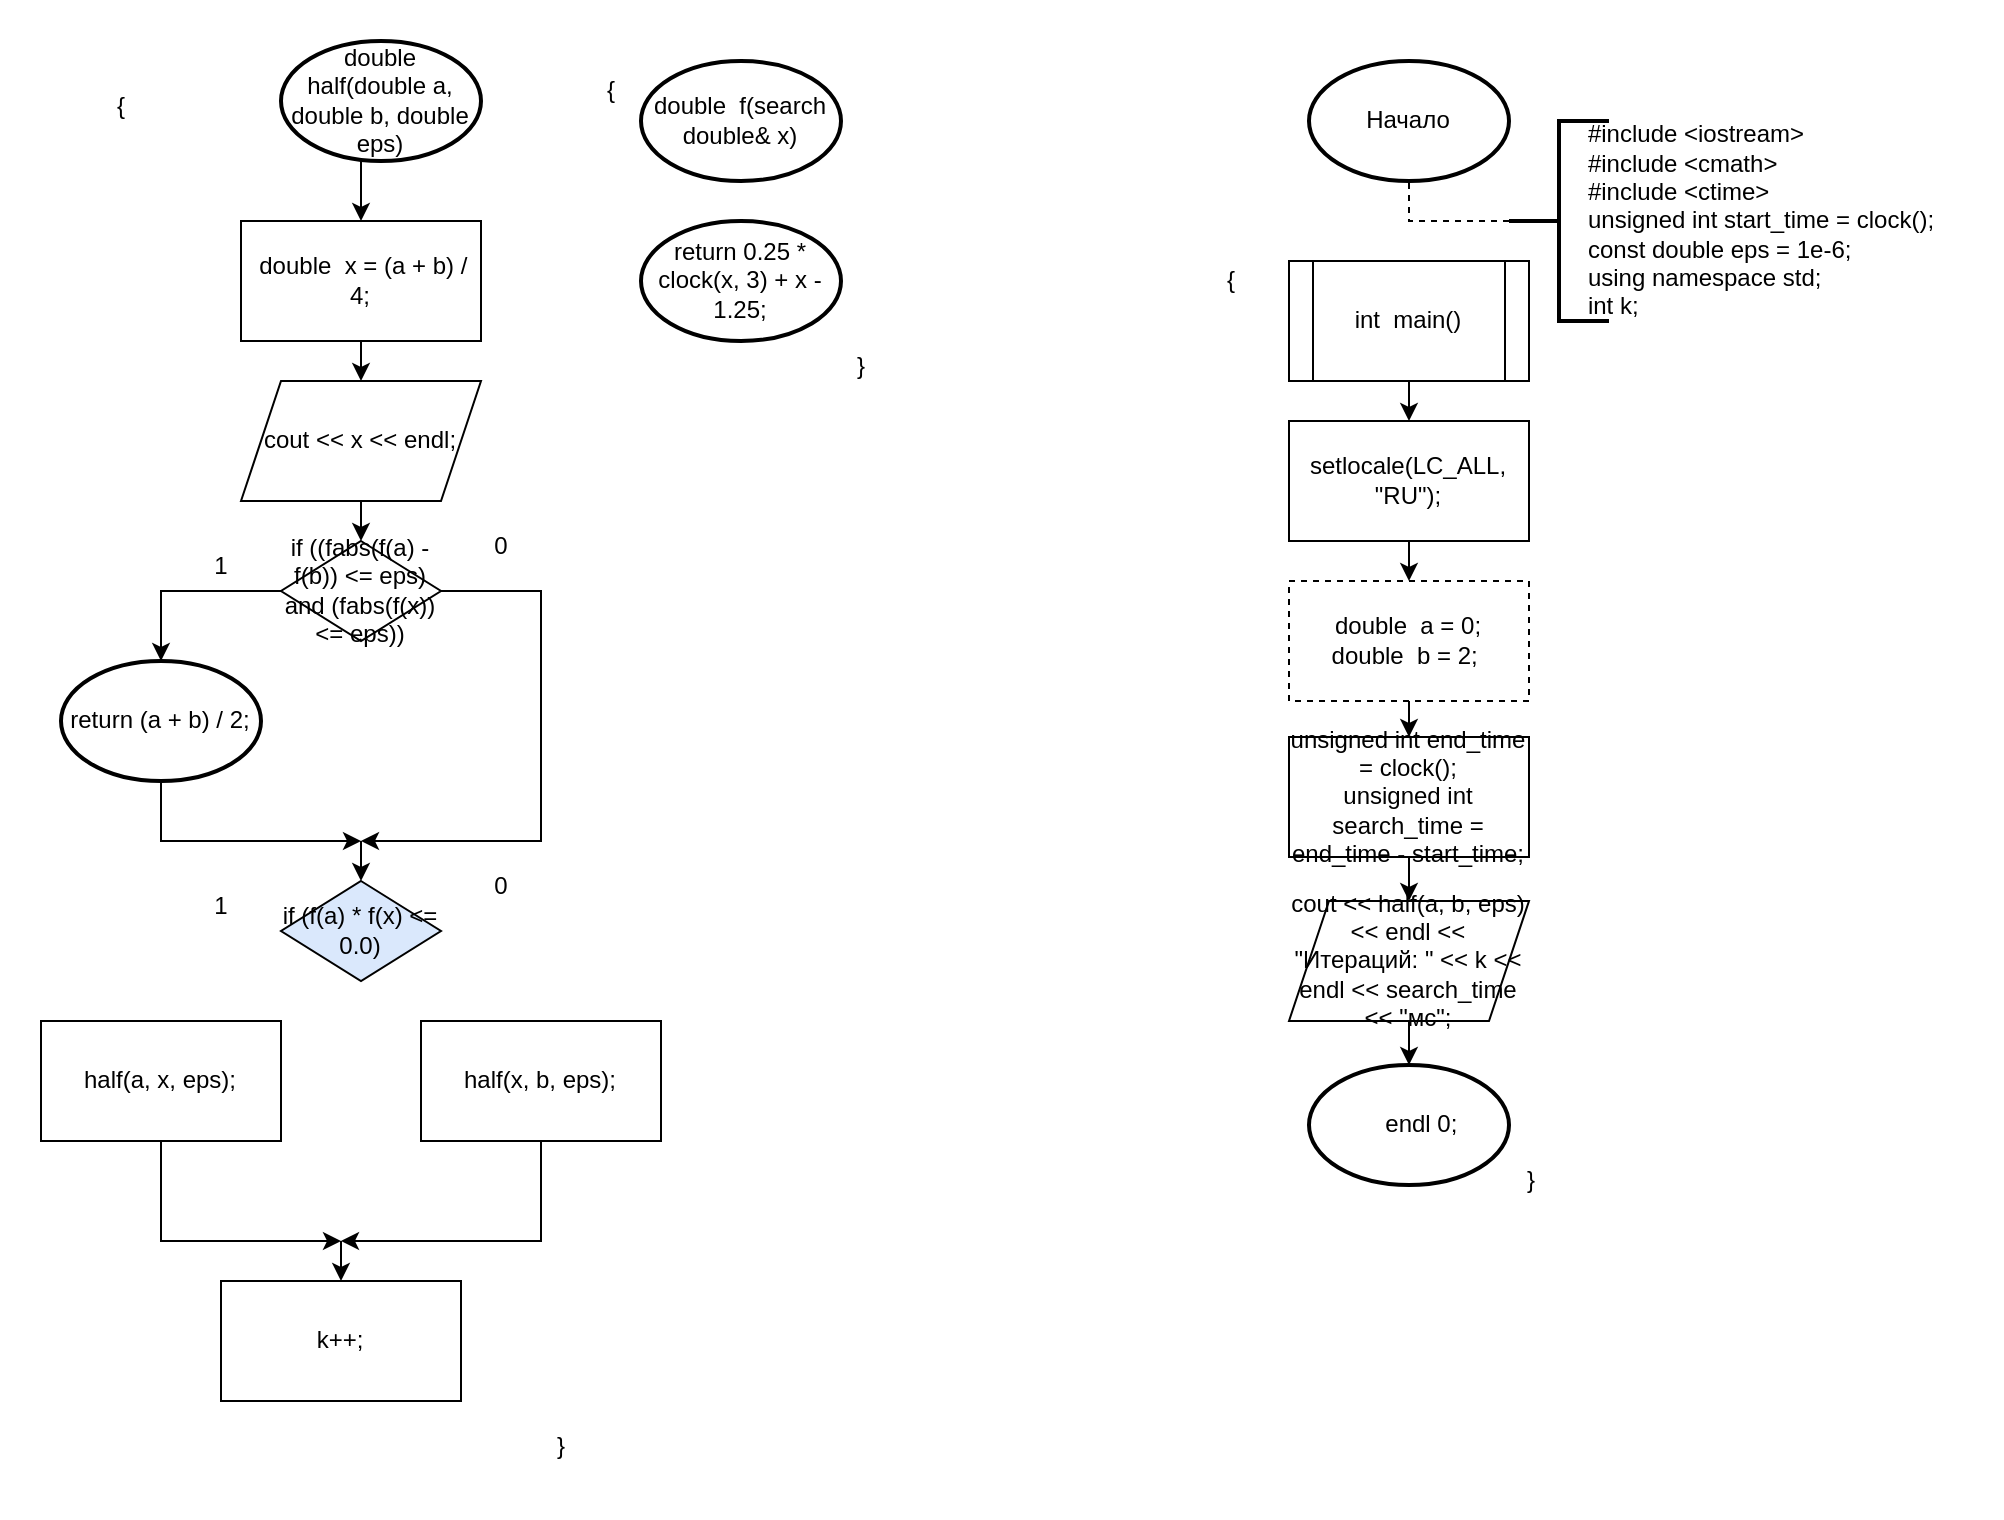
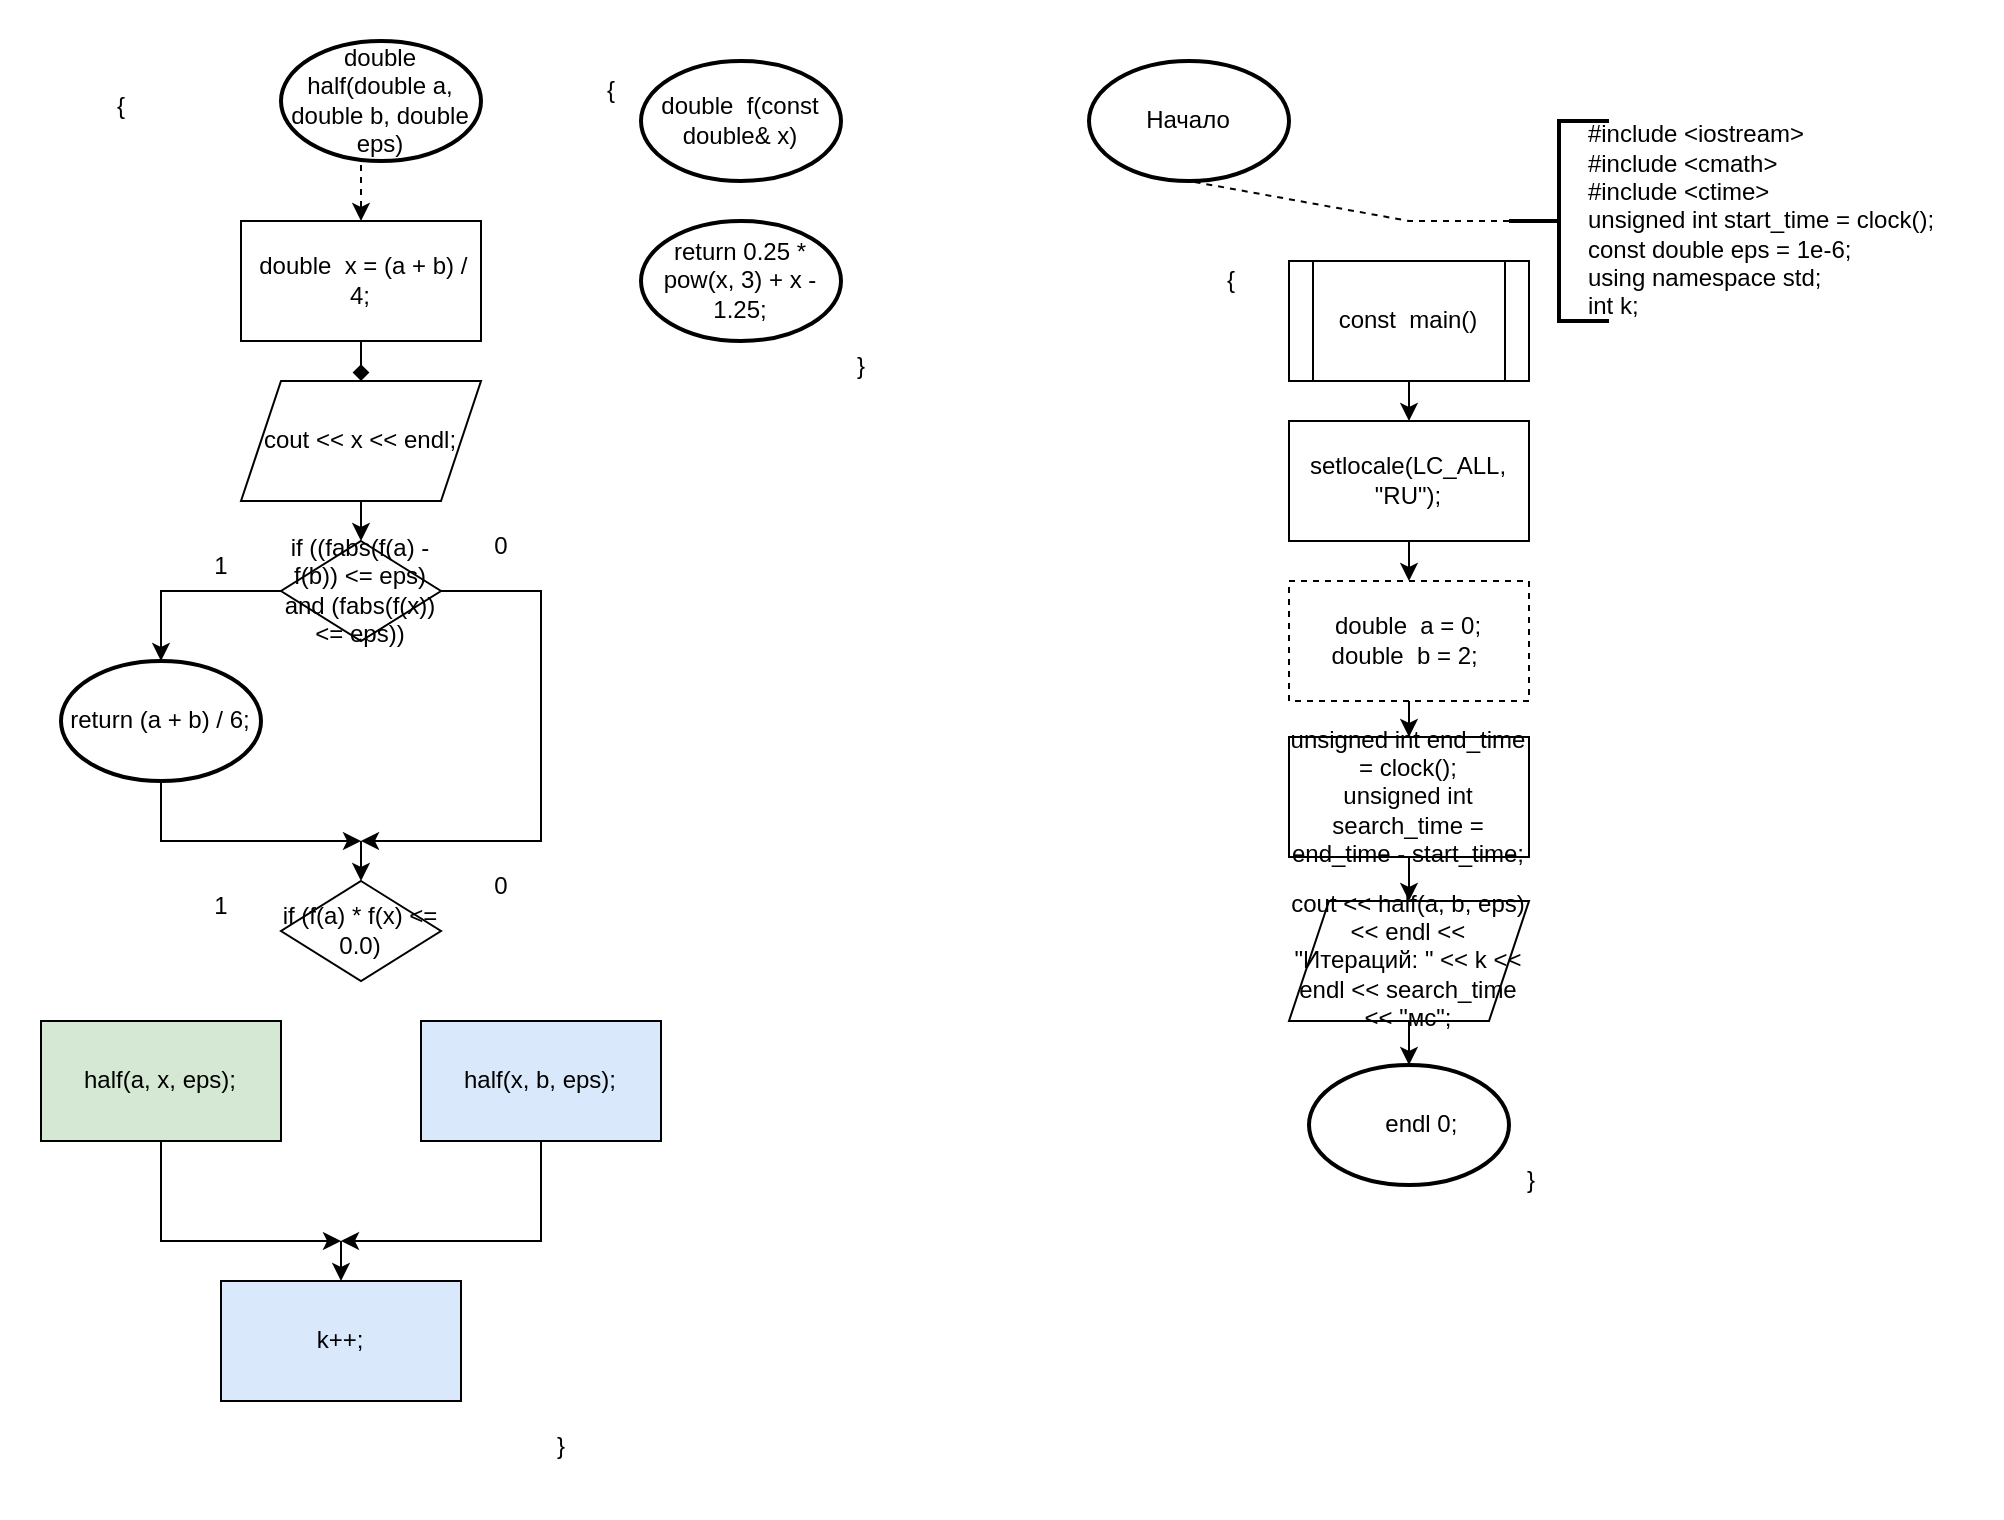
node "double f(search double& x)": label "double f(search double& x)" -> "double f(const double& x)"
node "Начало": moved (1409, 121) -> (1189, 121)
edge "double half(double a, double b, double eps)" -> "double x = (a + b) / 4;": style solid -> dashed
node "return 0.25 * clock(x, 3) + x - 1.25;": label "return 0.25 * clock(x, 3) + x - 1.25;" -> "return 0.25 * pow(x, 3) + x - 1.25;"
node "int main()": label "int main()" -> "const main()"
edge "double x = (a + b) / 4;" -> "cout << x << endl;": arrowhead classic -> diamond
node "return (a + b) / 2;": label "return (a + b) / 2;" -> "return (a + b) / 6;"
node "if (f(a) * f(x) <= 0.0)": fillcolor #dae8fc -> #ffffff
node "half(a, x, eps);": fillcolor #ffffff -> #d5e8d4
node "half(x, b, eps);": fillcolor #ffffff -> #dae8fc
node "k++;": fillcolor #ffffff -> #dae8fc
